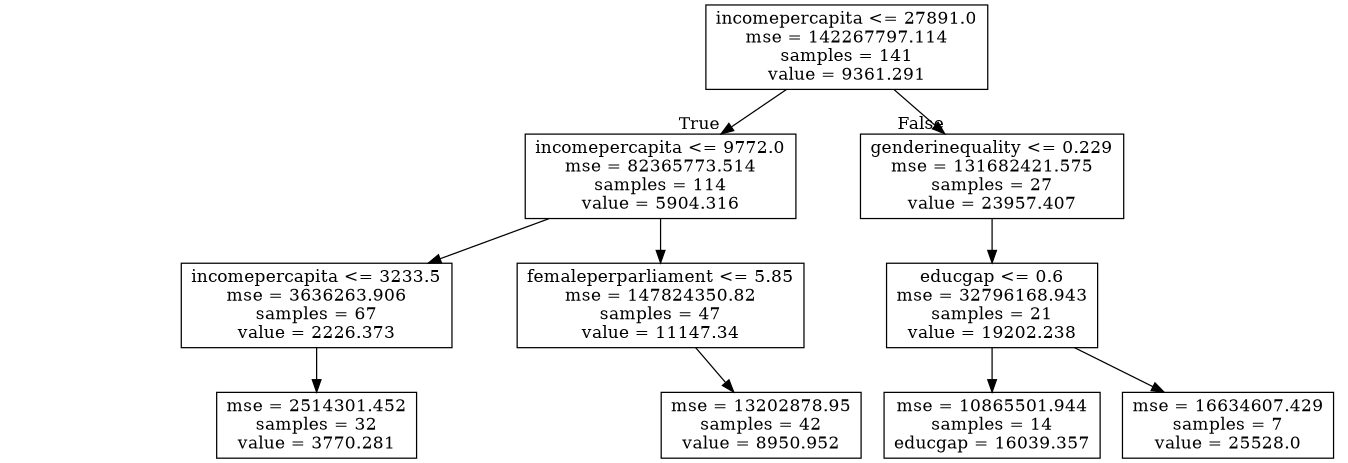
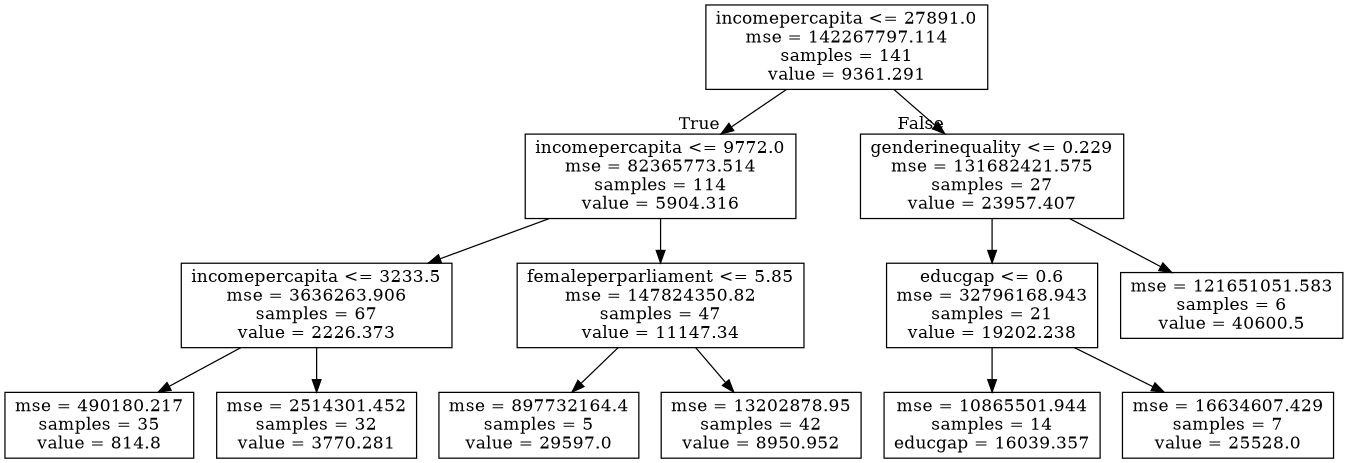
node "mse = 121651051.583 samples = 6 value = 40600.5": added
node "mse = 490180.217 samples = 35 value = 814.8": added
node "mse = 897732164.4 samples = 5 value = 29597.0": added
